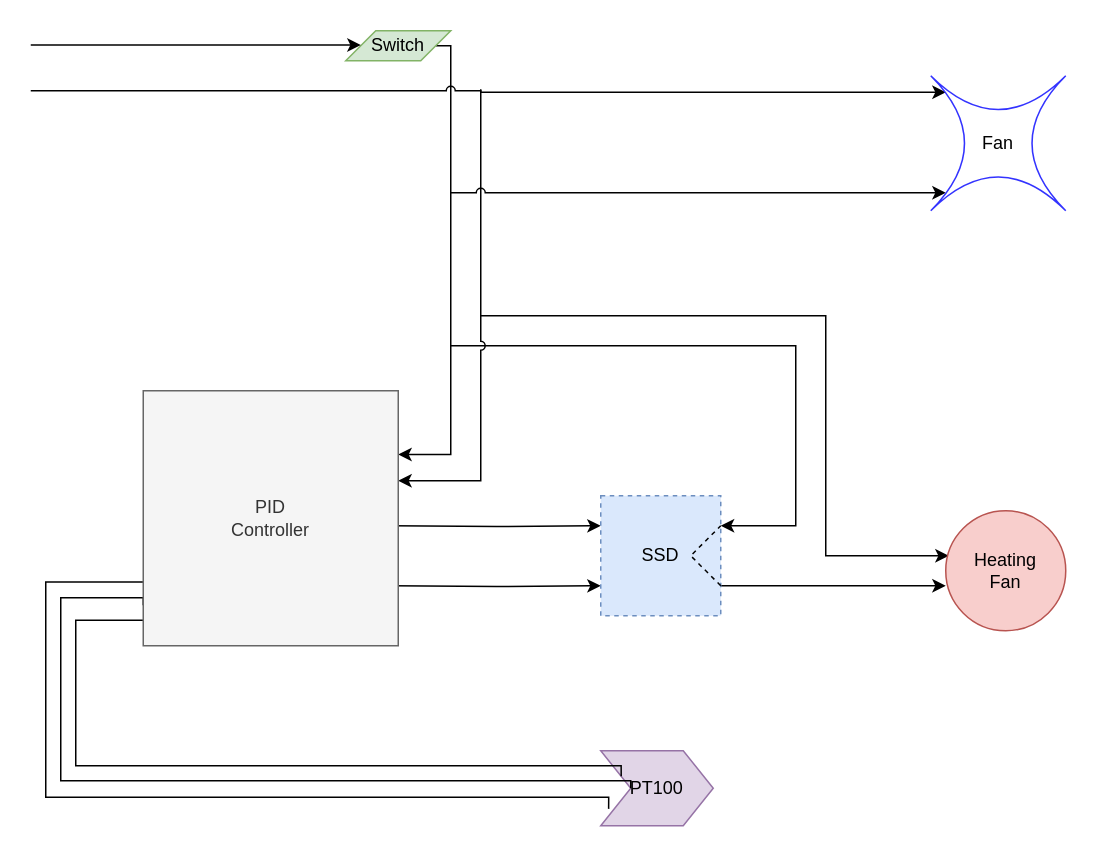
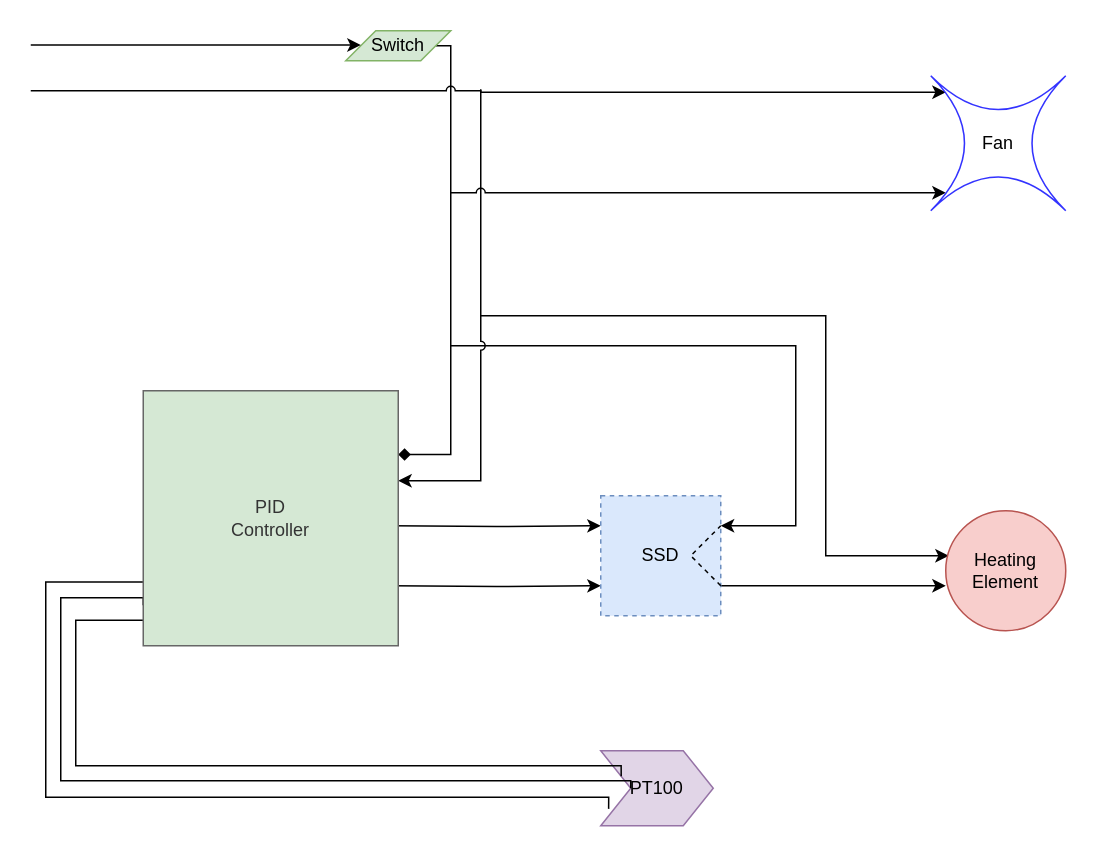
edge "Switch" -> "PID Controller": arrowhead classic -> diamond
node "PID Controller": fillcolor #f5f5f5 -> #d5e8d4
node "Heating Fan": label "Heating Fan" -> "Heating Element"
